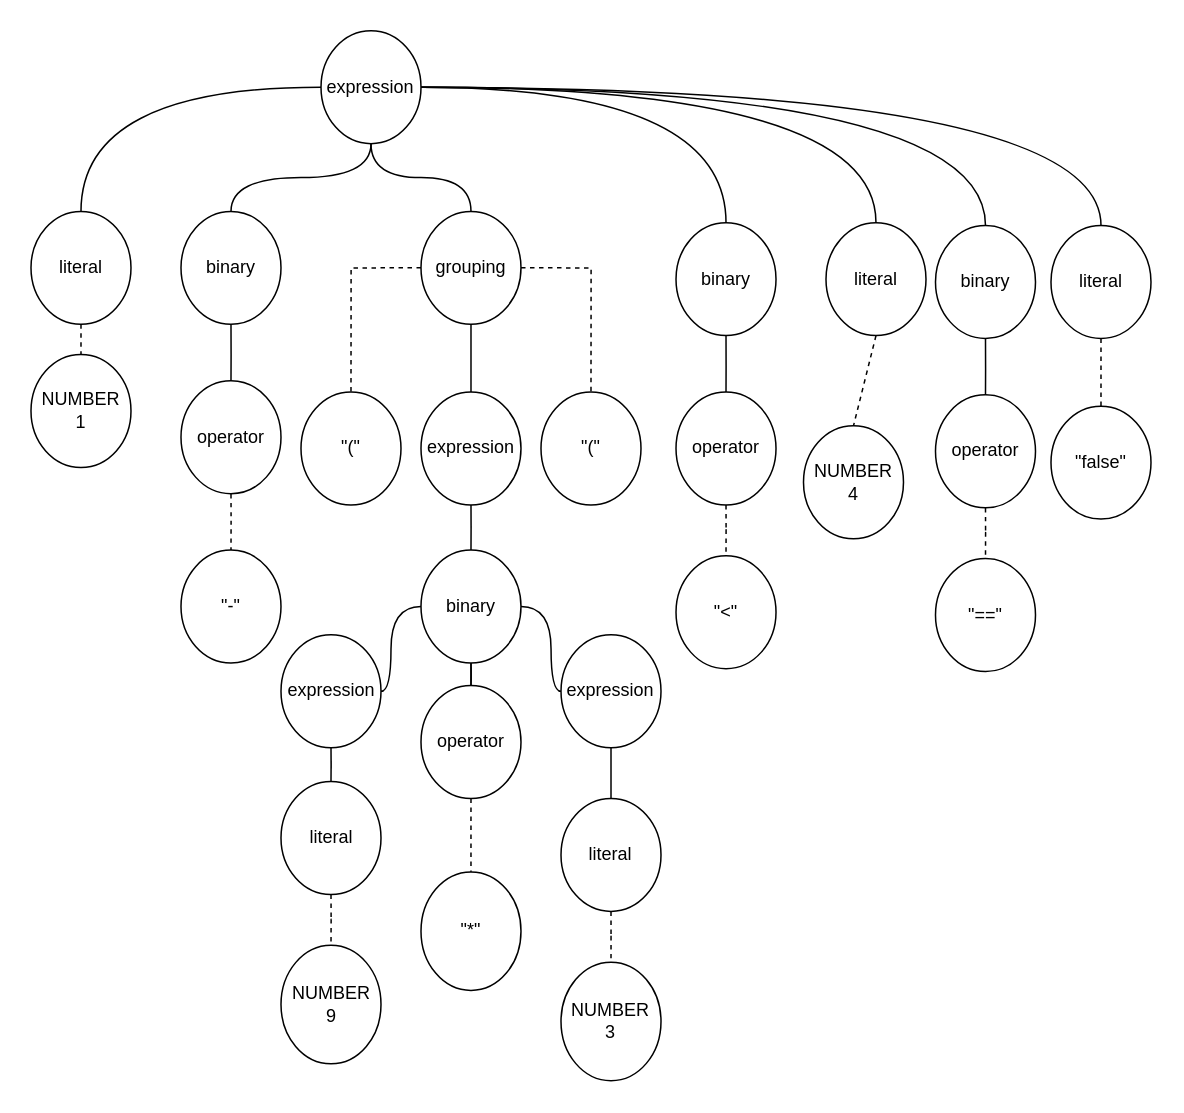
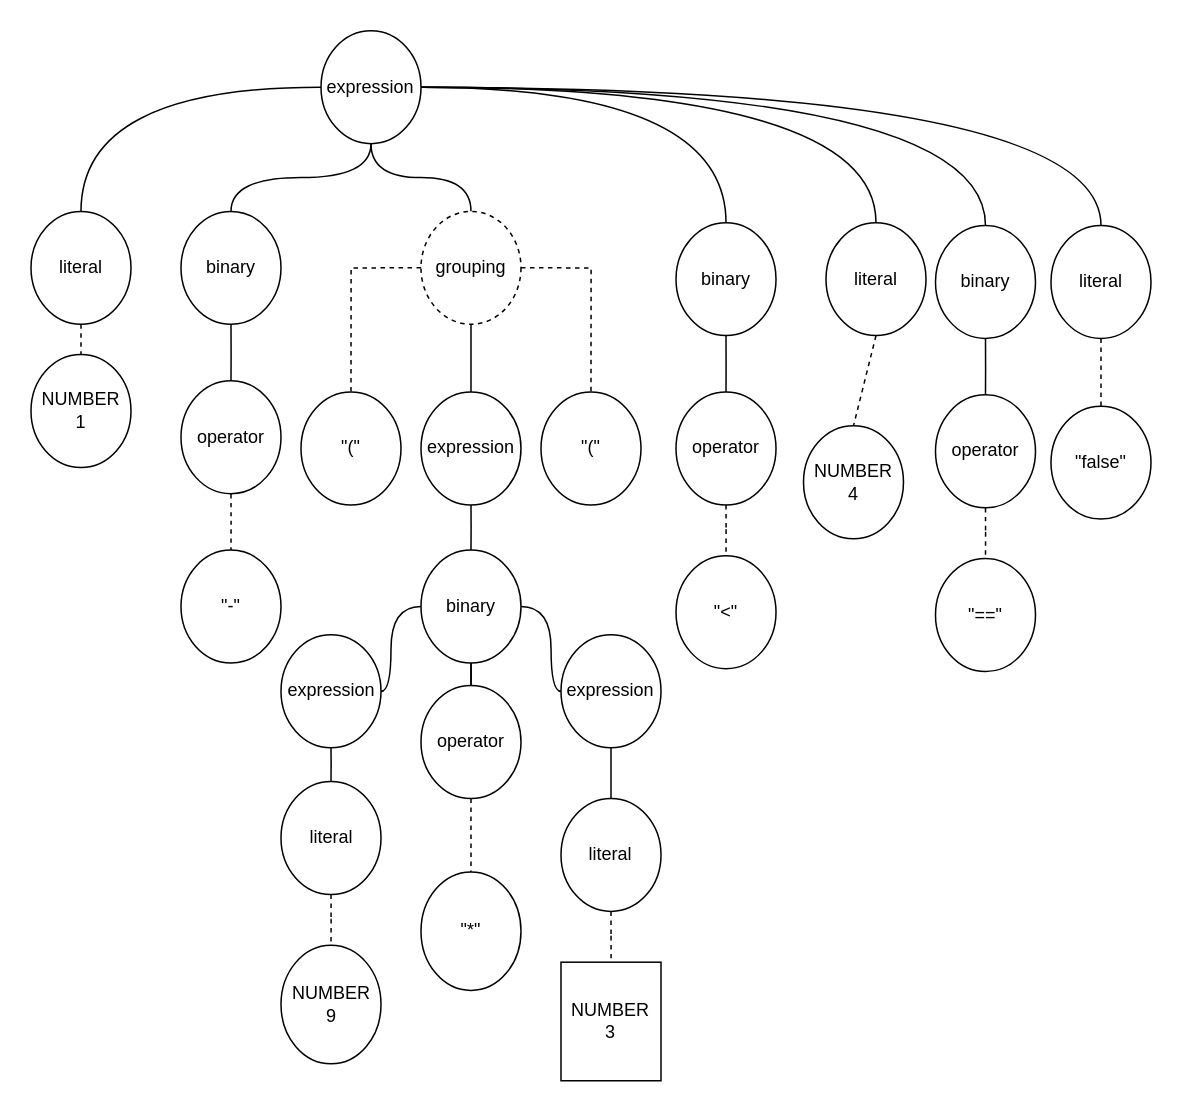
node "grouping": style solid -> dashed
node "NUMBER 3": shape ellipse -> rectangle
